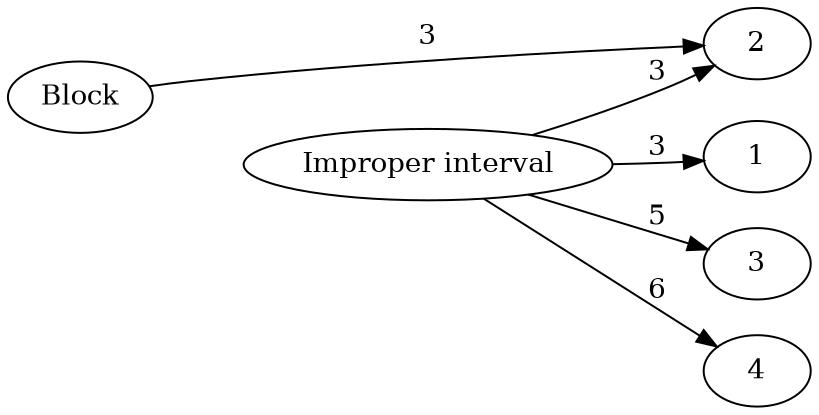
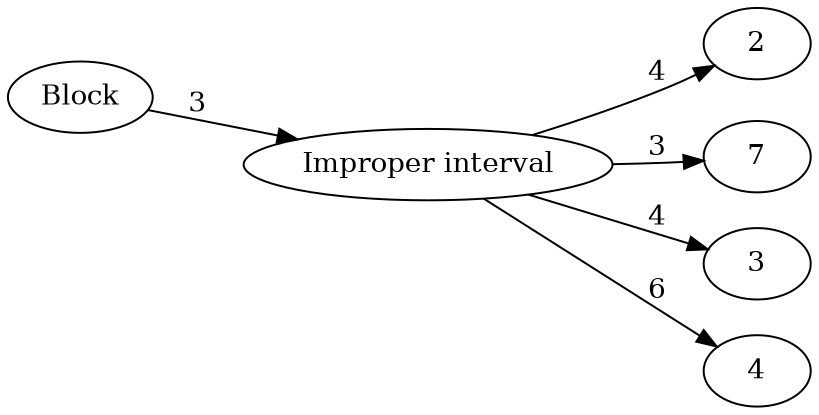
edge "Block" -> "2": now "Block" -> "Improper interval"
edge "Improper interval" -> "2": label "3" -> "4"
node "1": label "1" -> "7"
edge "Improper interval" -> "3": label "5" -> "4"
